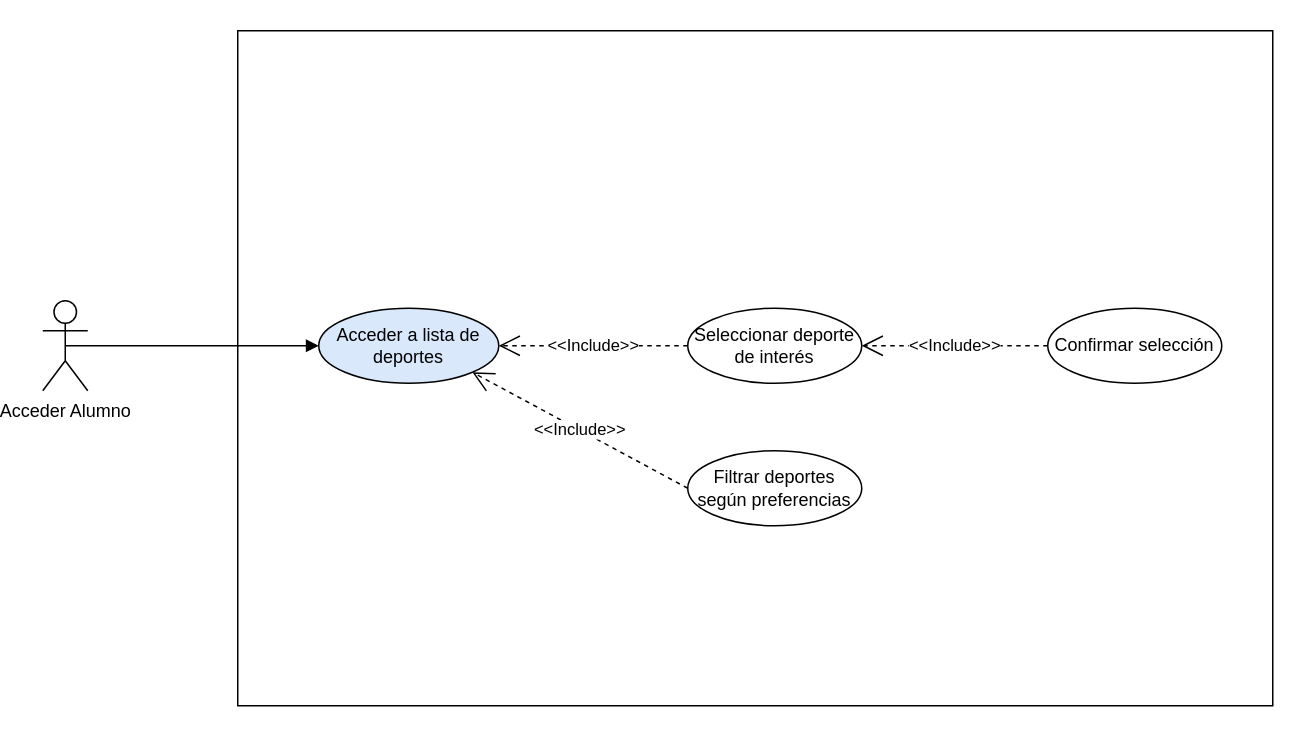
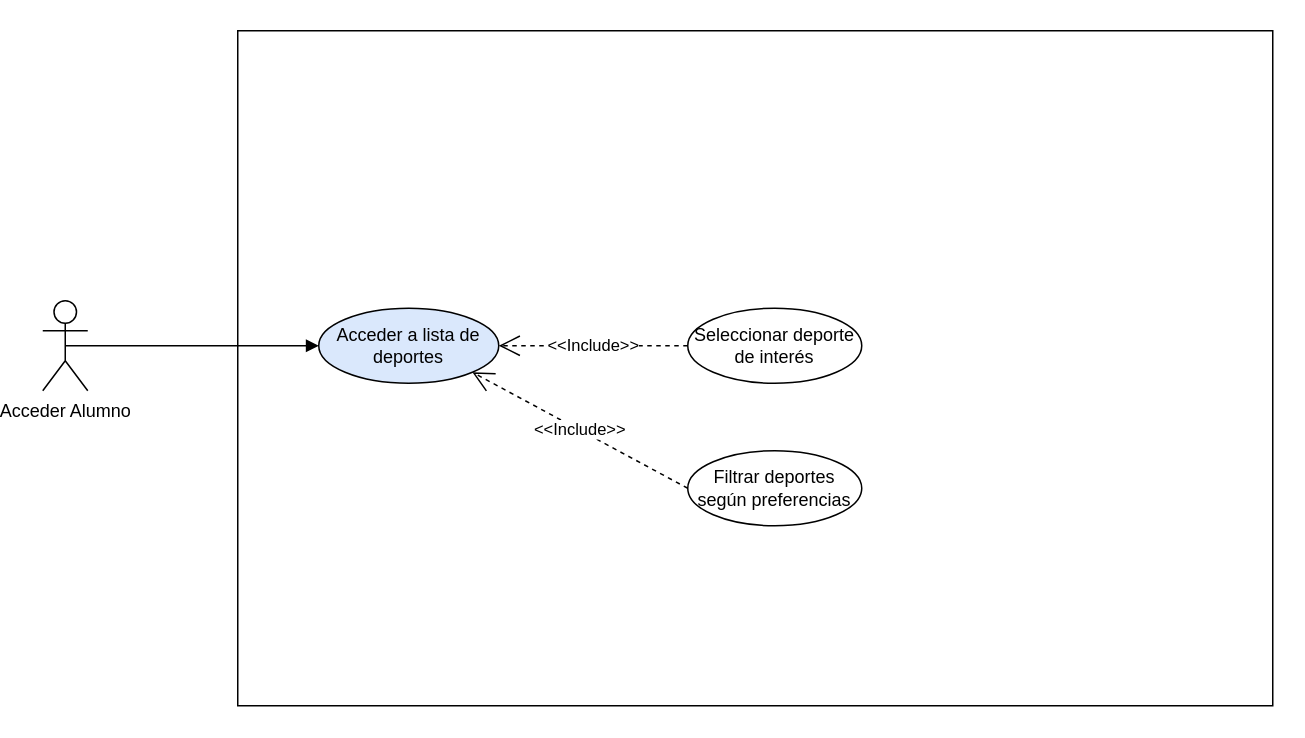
edge "Confirmar selección" -> "Seleccionar deporte de interés": removed, label "<<Include>>"
node "Confirmar selección": removed
